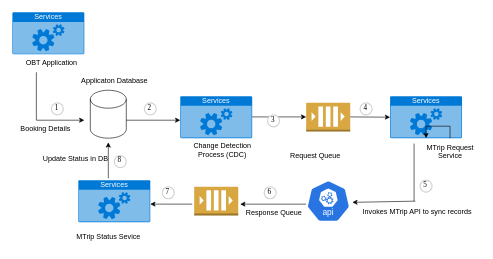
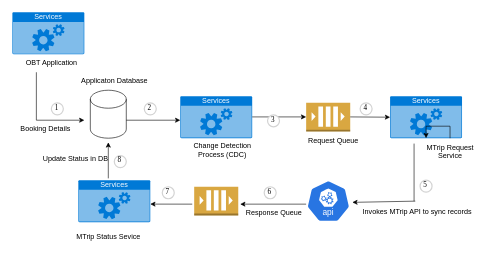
node "Request Queue": moved (315, 156) -> (333, 141)
